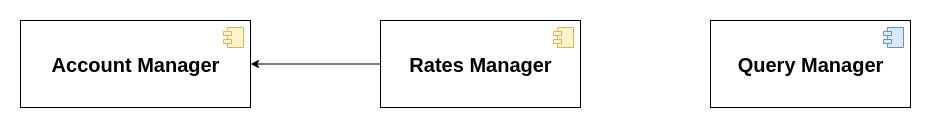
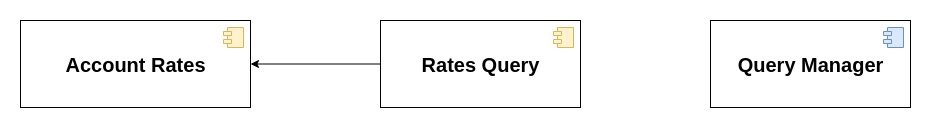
node "Account Manager": label "Account Manager" -> "Account Rates"
node "Rates Manager": label "Rates Manager" -> "Rates Query"
